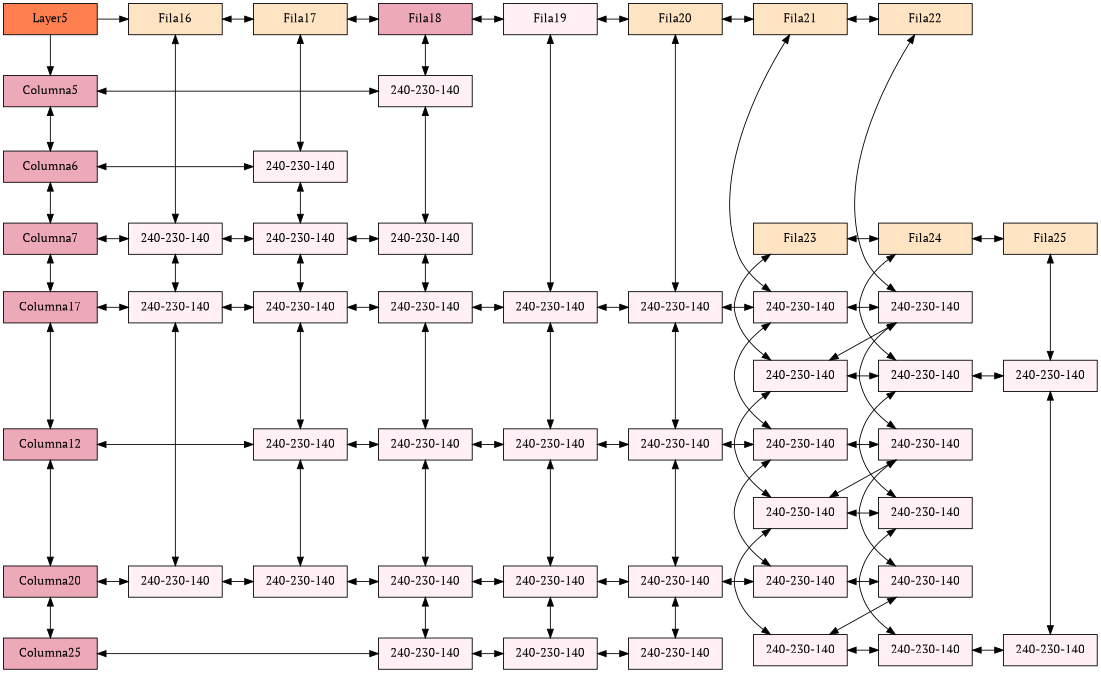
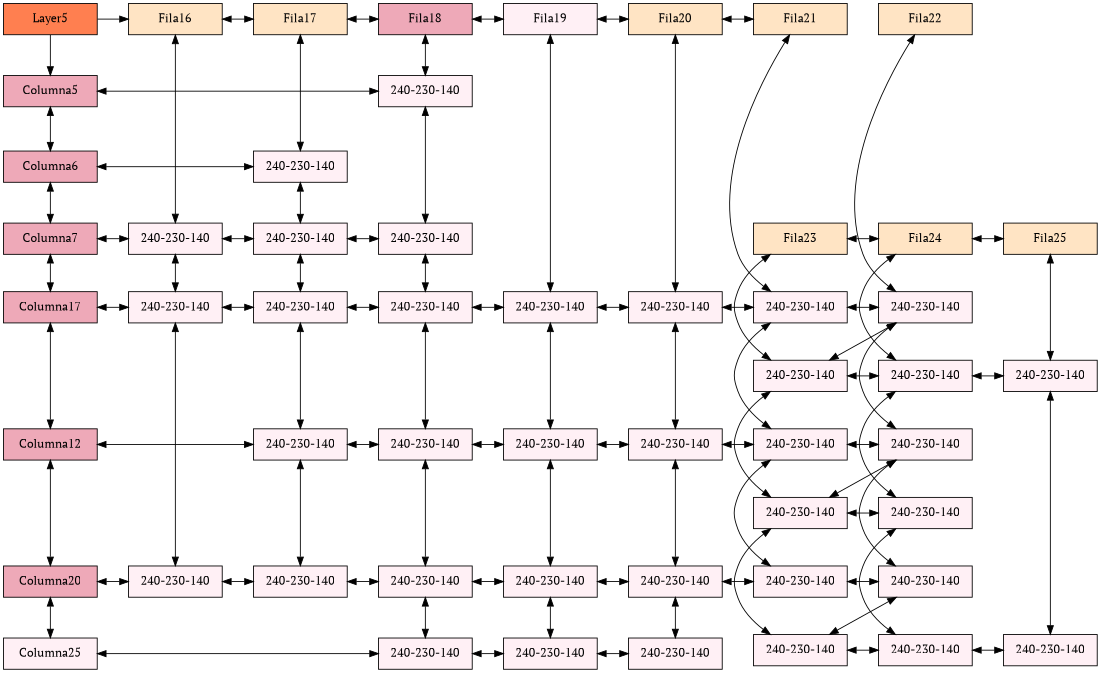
edge "Fila21" -- "Fila22": removed
node "Columna25": fillcolor pink2 -> lavenderblush1
